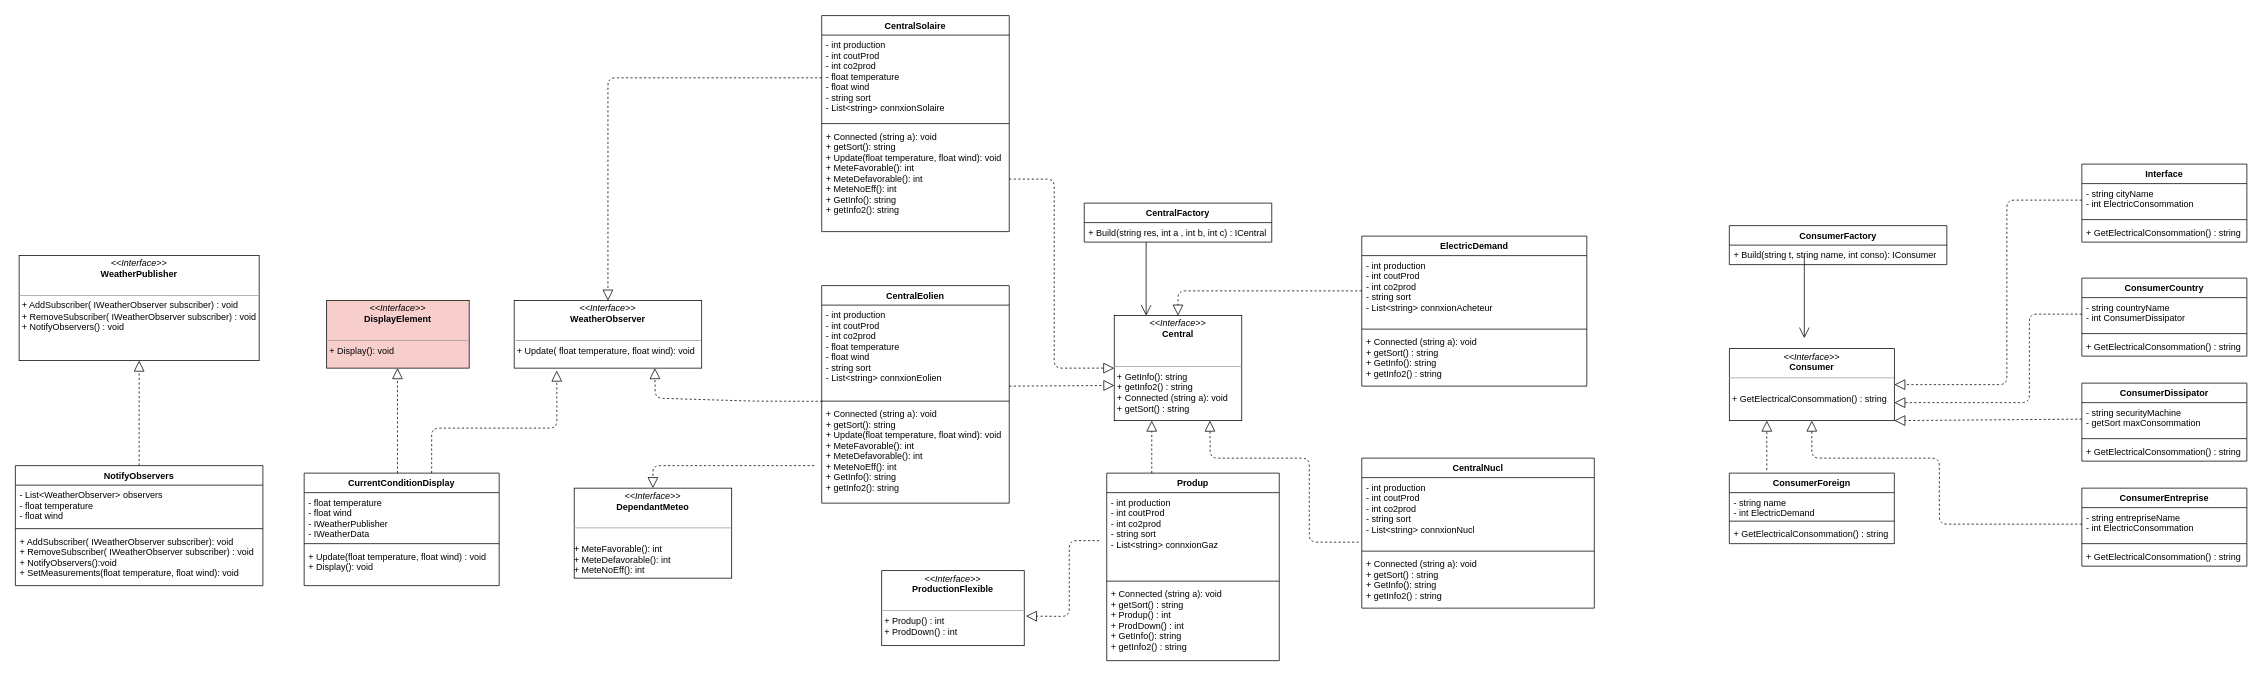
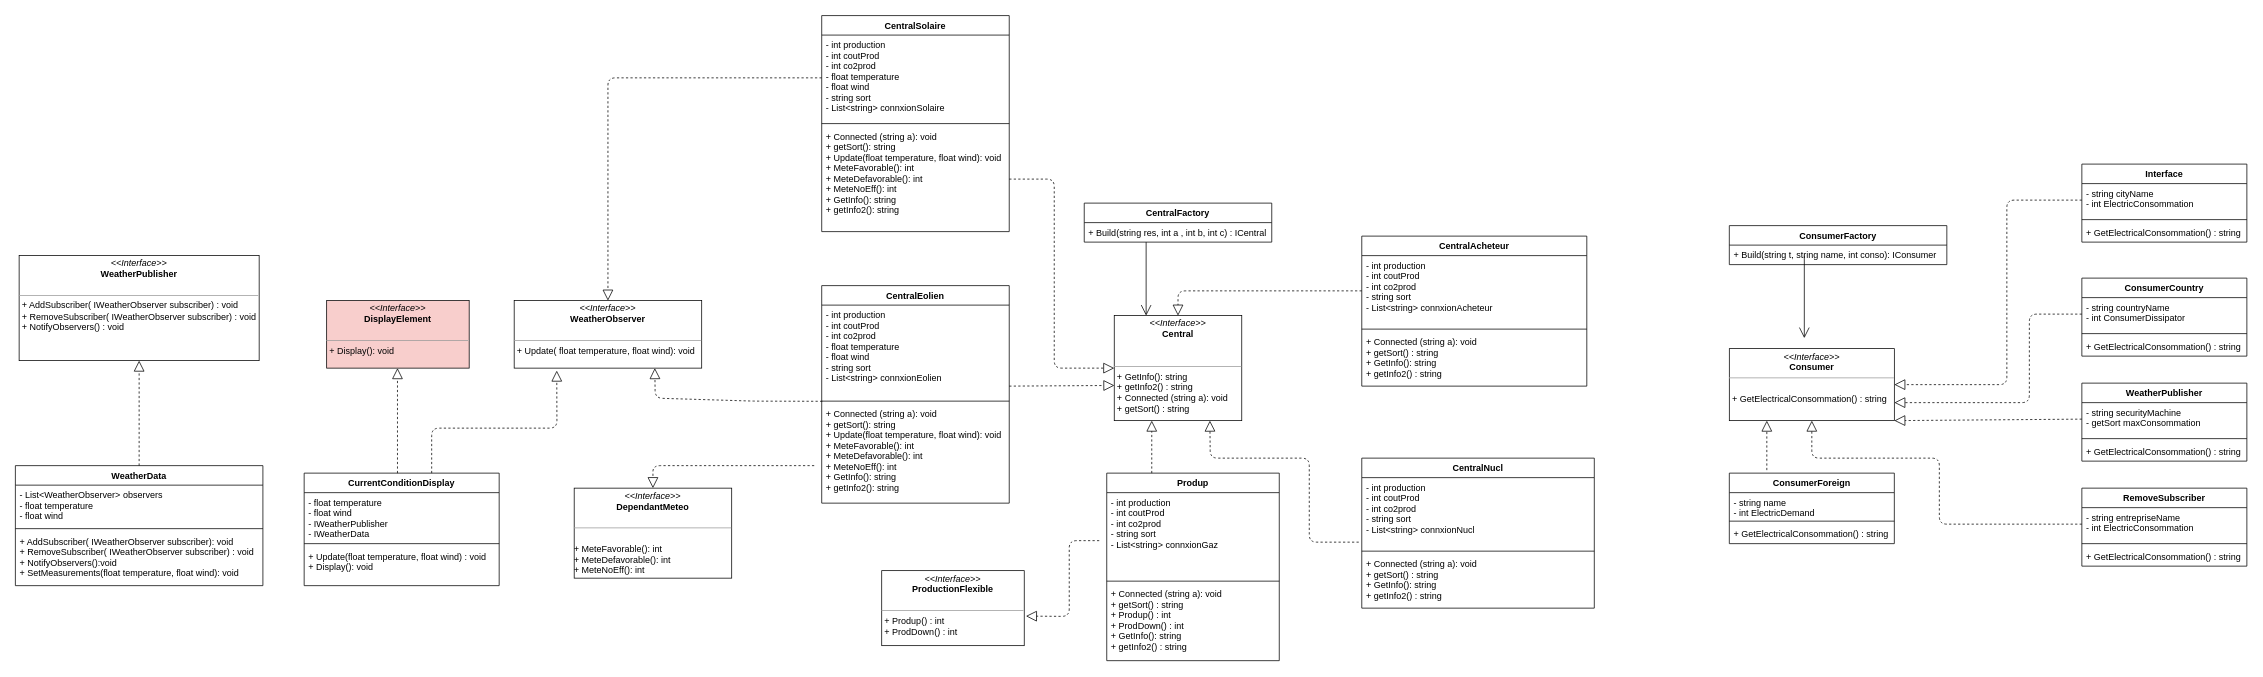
node "ElectricDemand": label "ElectricDemand" -> "CentralAcheteur"
node "ConsumerDissipator": label "ConsumerDissipator" -> "WeatherPublisher"
node "NotifyObservers": label "NotifyObservers" -> "WeatherData"
node "ConsumerEntreprise": label "ConsumerEntreprise" -> "RemoveSubscriber"
